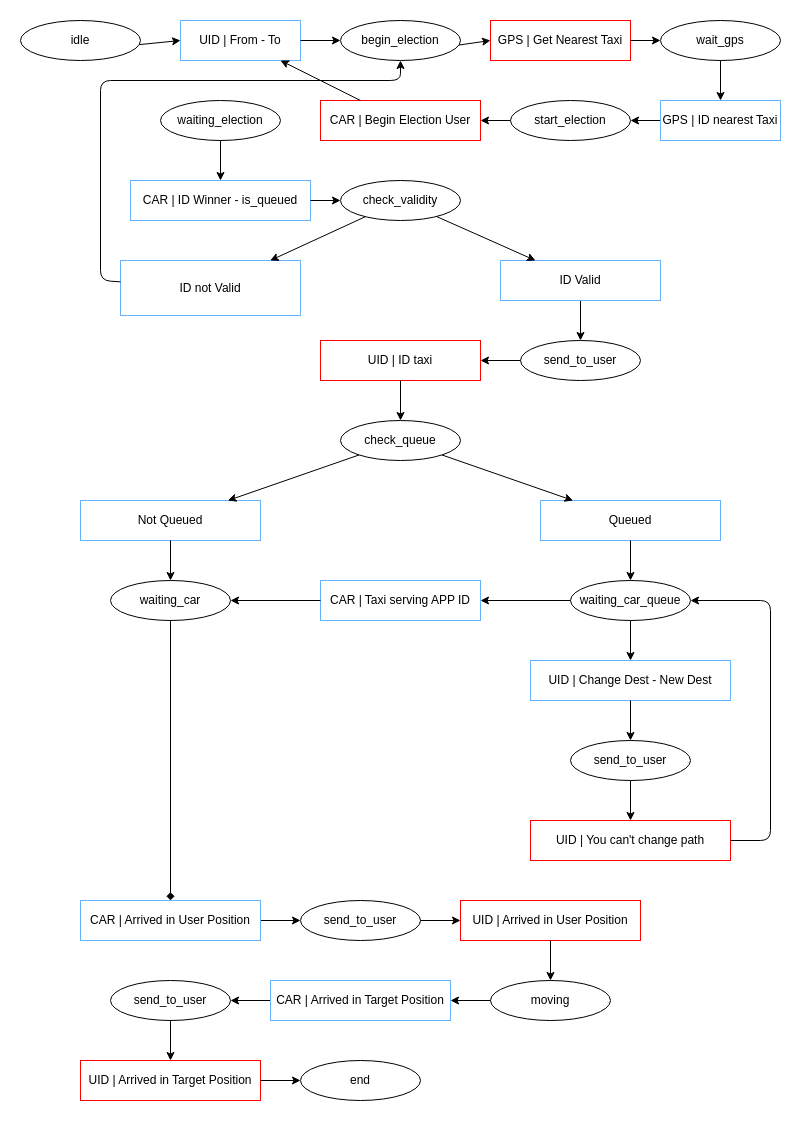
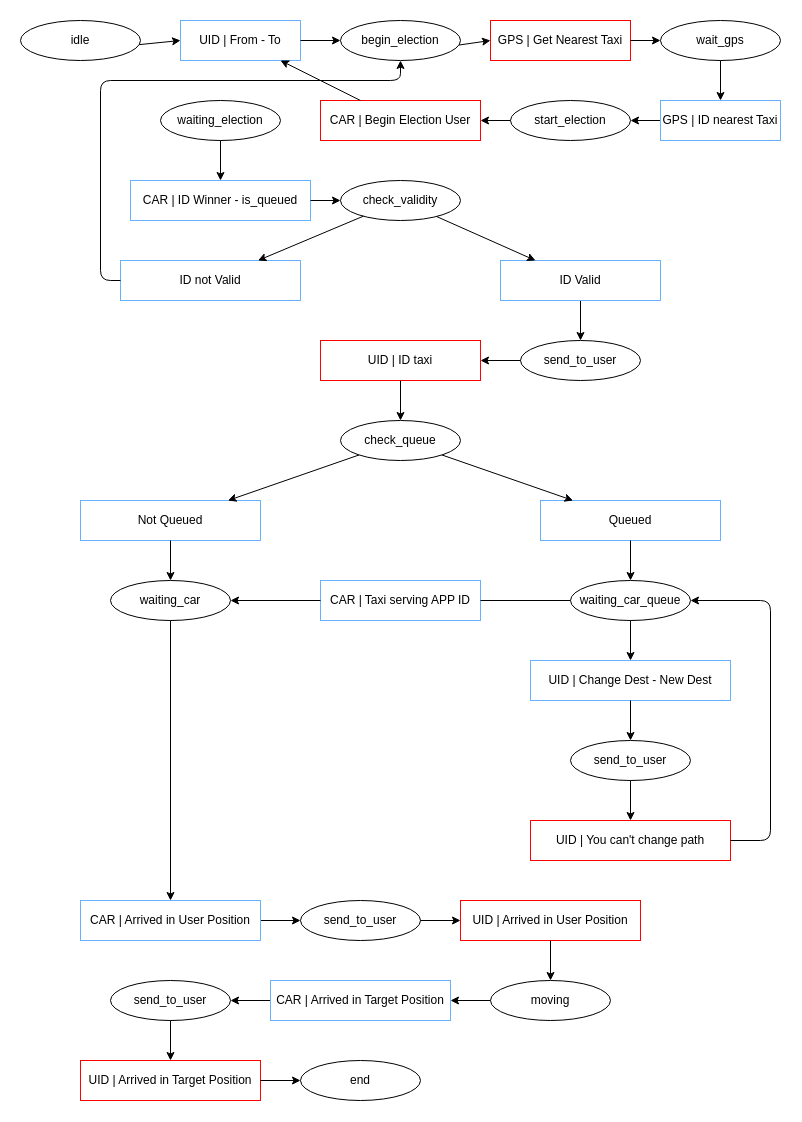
node "ID not Valid": size 180x55 -> 180x40
edge "waiting_car_queue" -> "CAR | Taxi serving APP ID": arrowhead classic -> none
edge "waiting_car" -> "CAR | Arrived in User Position": arrowhead diamond -> classic
